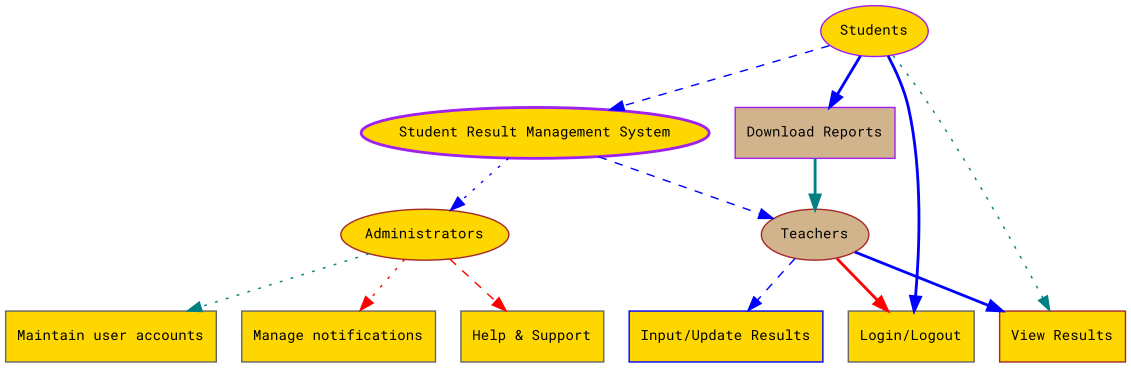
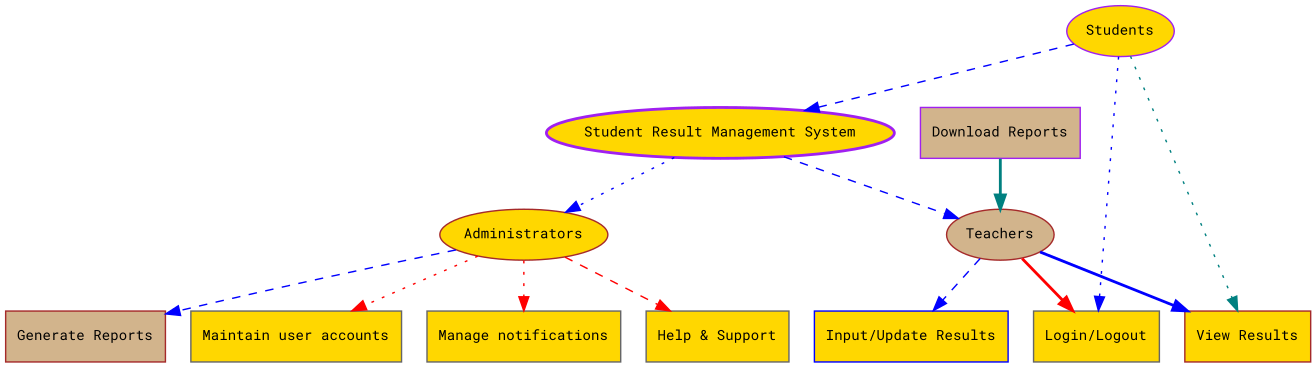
edge "Students" -> "Download Reports": removed
edge "Students" -> "Login/Logout": style bold -> dotted
edge "Administrators" -> "Maintain user accounts": color teal -> red
node "Generate Reports": added
